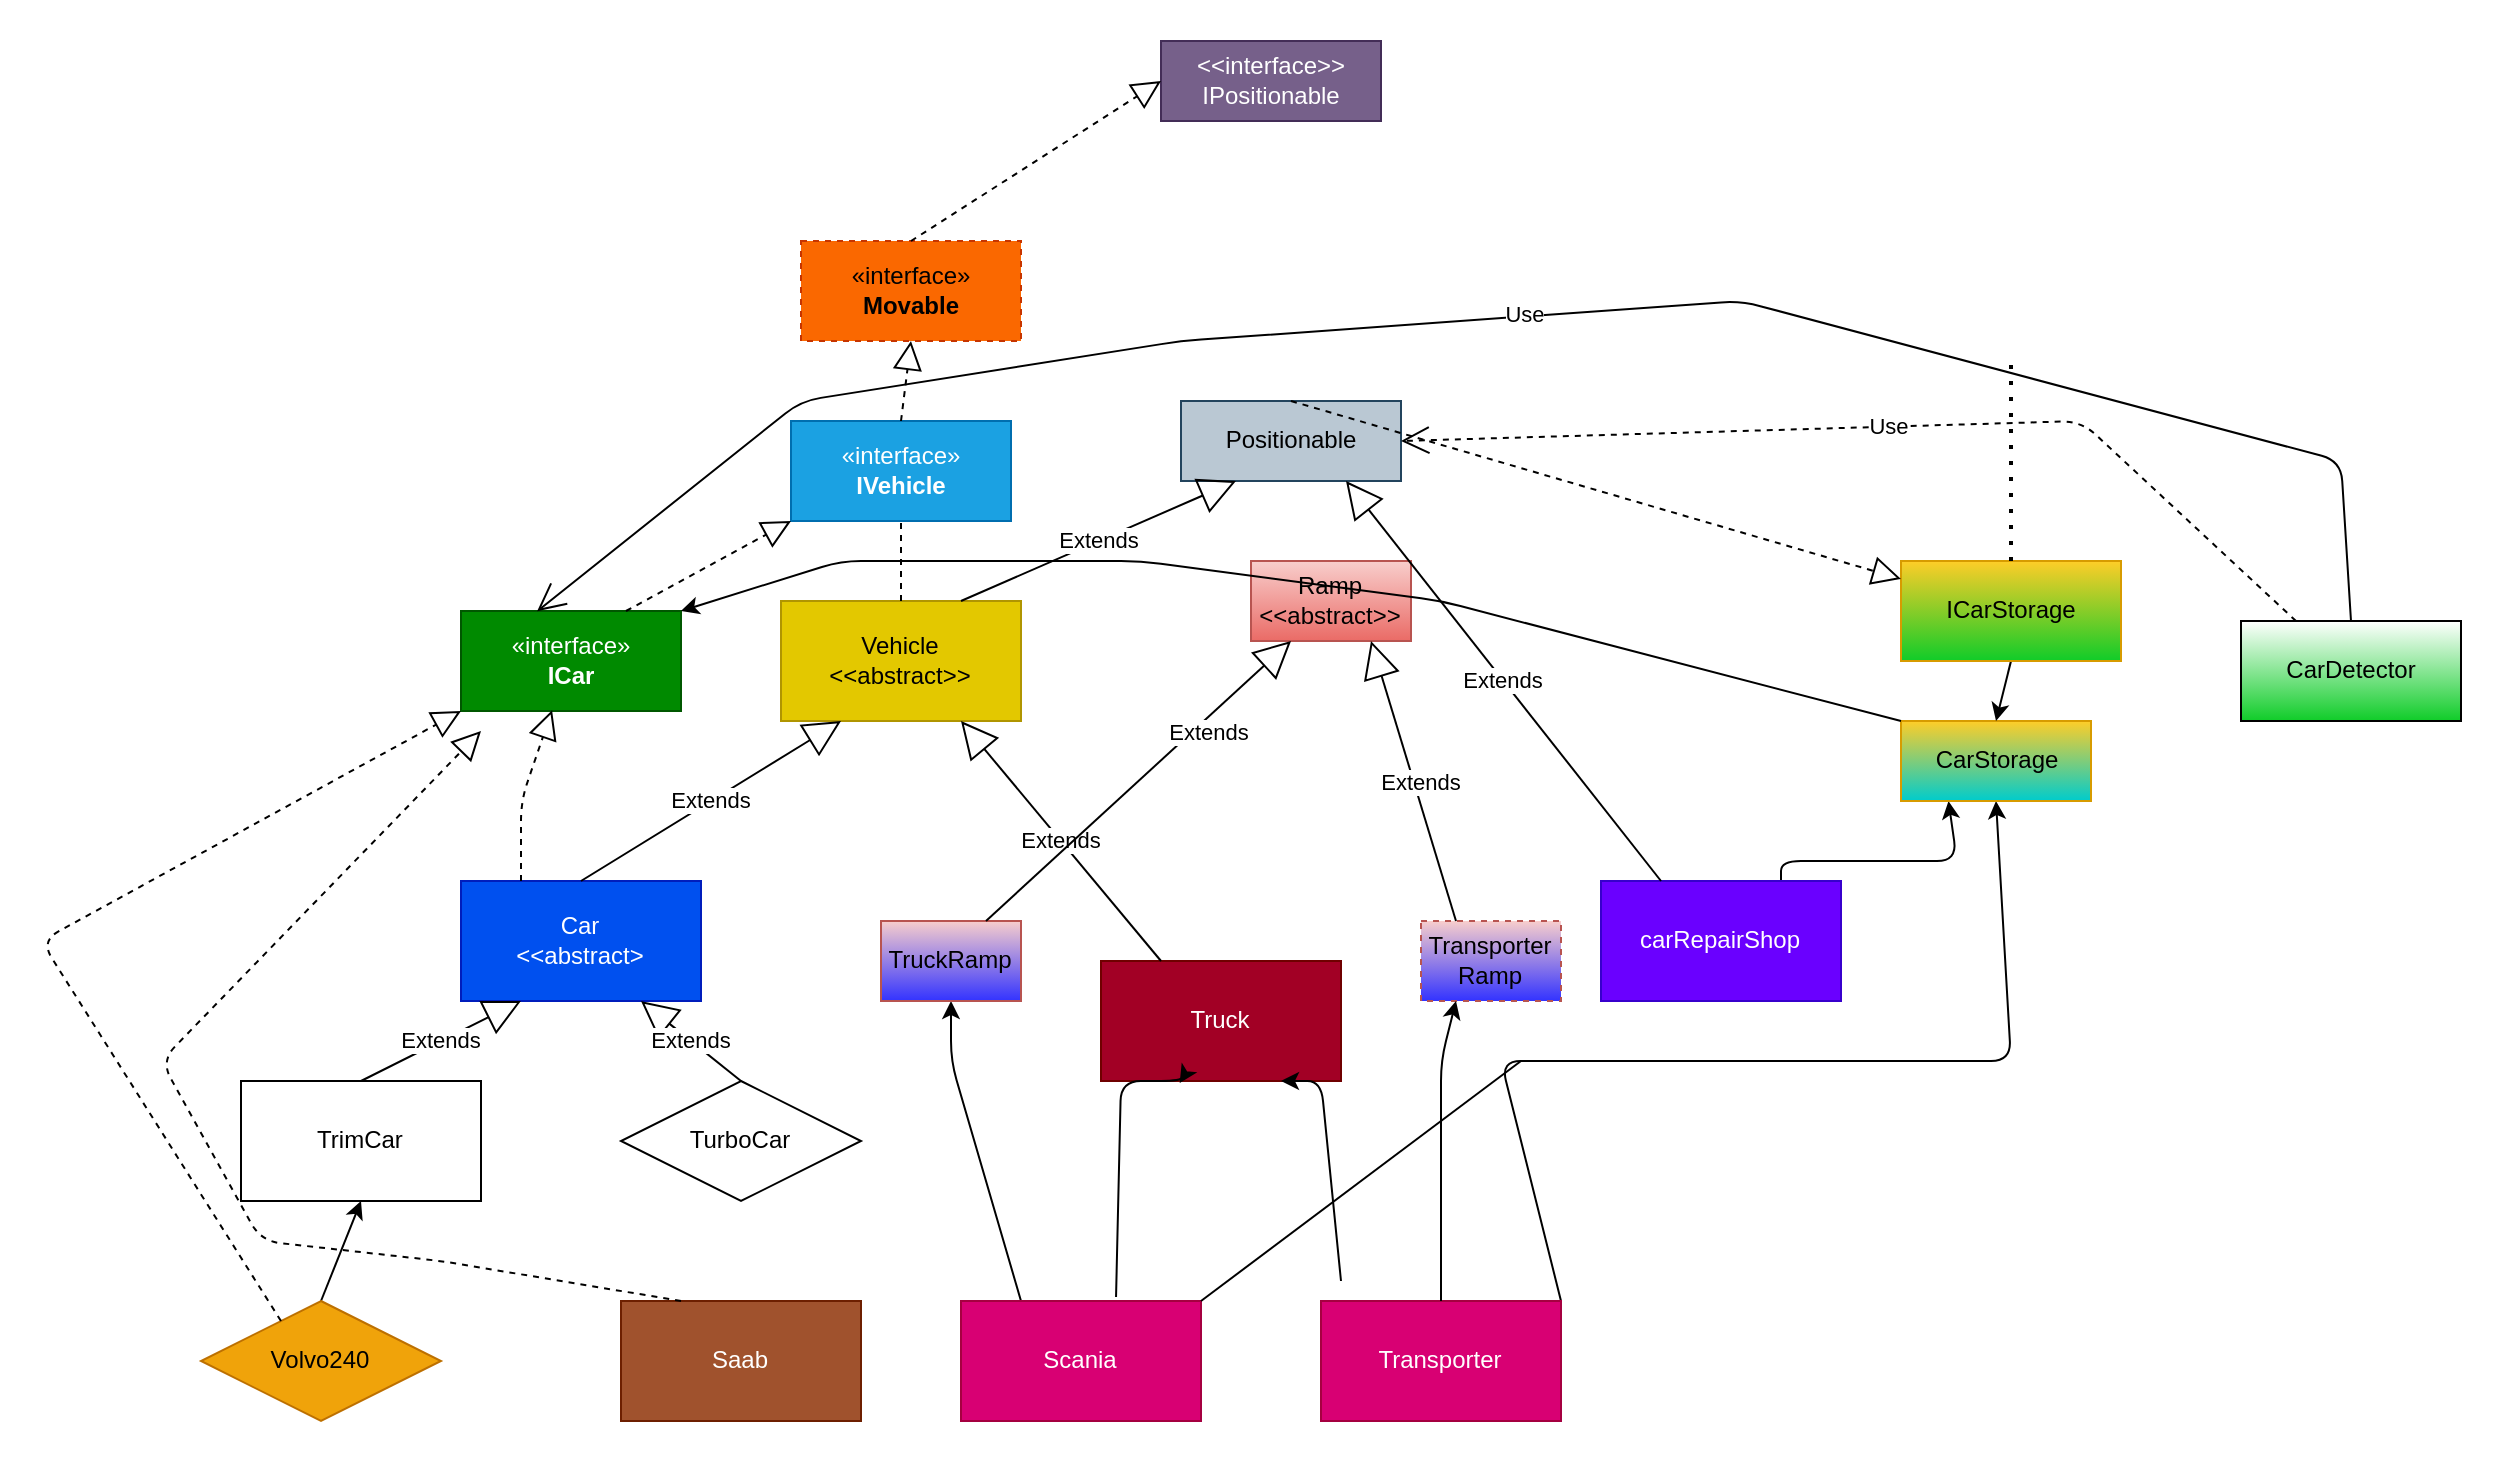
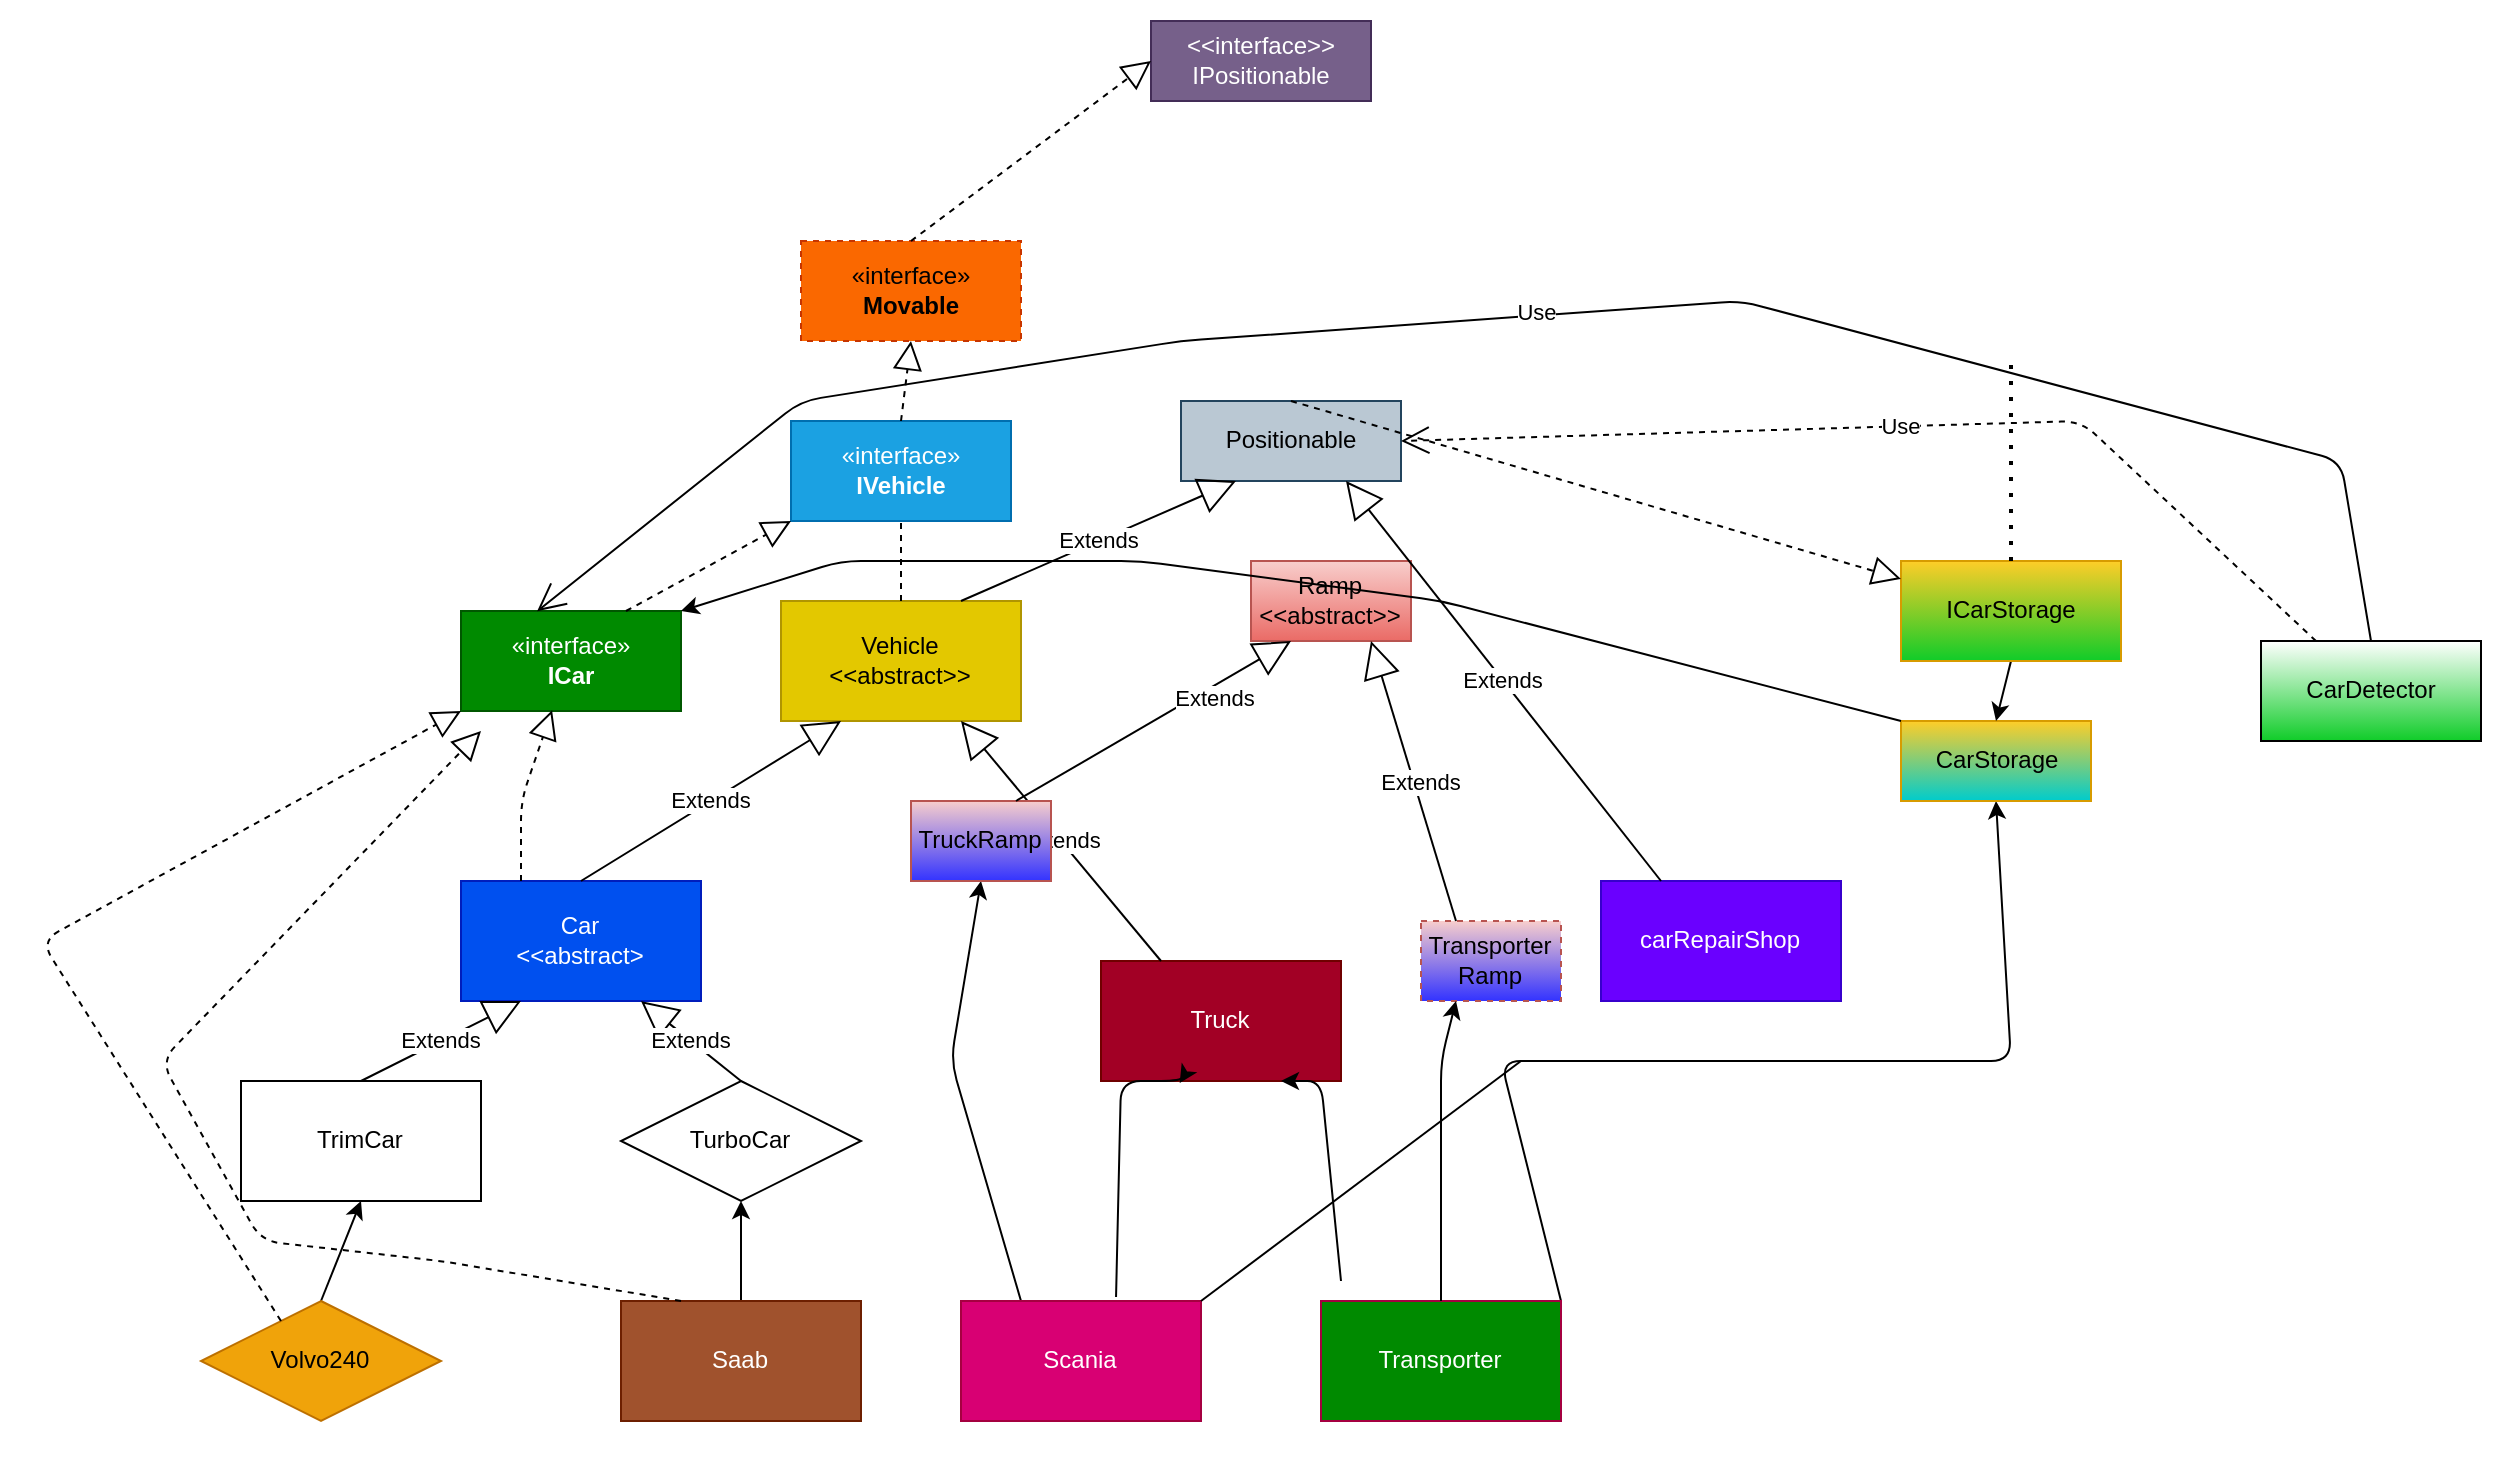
node "<<interface>> IPositionable": moved (1271, 81) -> (1261, 61)
node "CarDetector": moved (2351, 671) -> (2371, 691)
edge "carRepairShop" -> "CarStorage": removed
node "TruckRamp": moved (951, 961) -> (981, 841)
edge "Saab" -> "TurboCar": added
node "Transporter": fillcolor #d80073 -> #008a00
